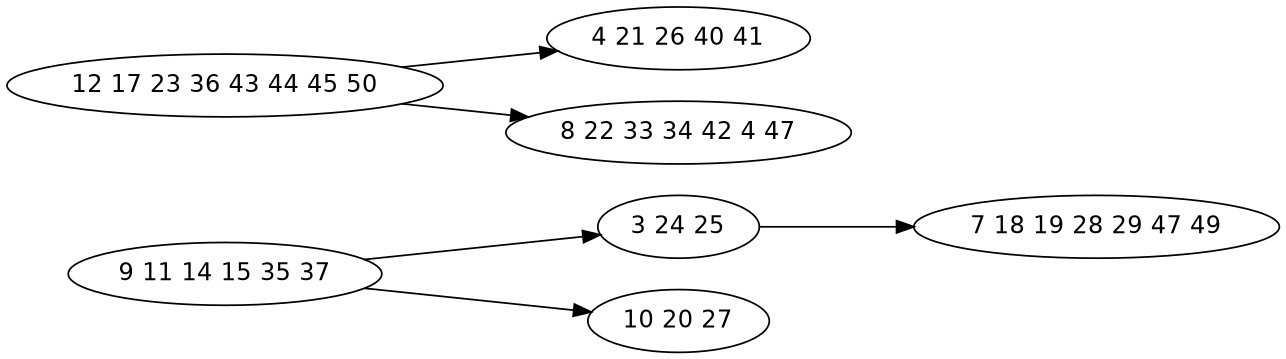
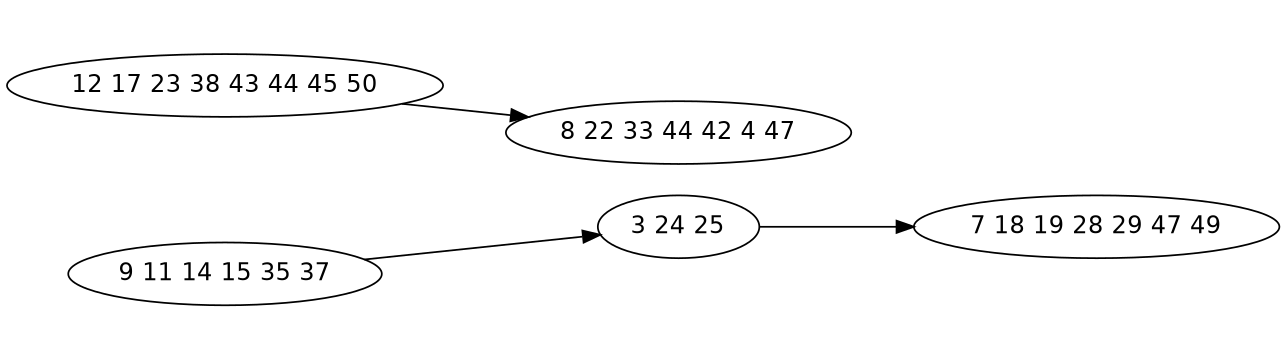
node "4 21 26 40 41": removed
node "12 17 23 36 43 44 45 50": label "12 17 23 36 43 44 45 50" -> "12 17 23 38 43 44 45 50"
node "8 22 33 34 42 4 47": label "8 22 33 34 42 4 47" -> "8 22 33 44 42 4 47"
node "10 20 27": removed
